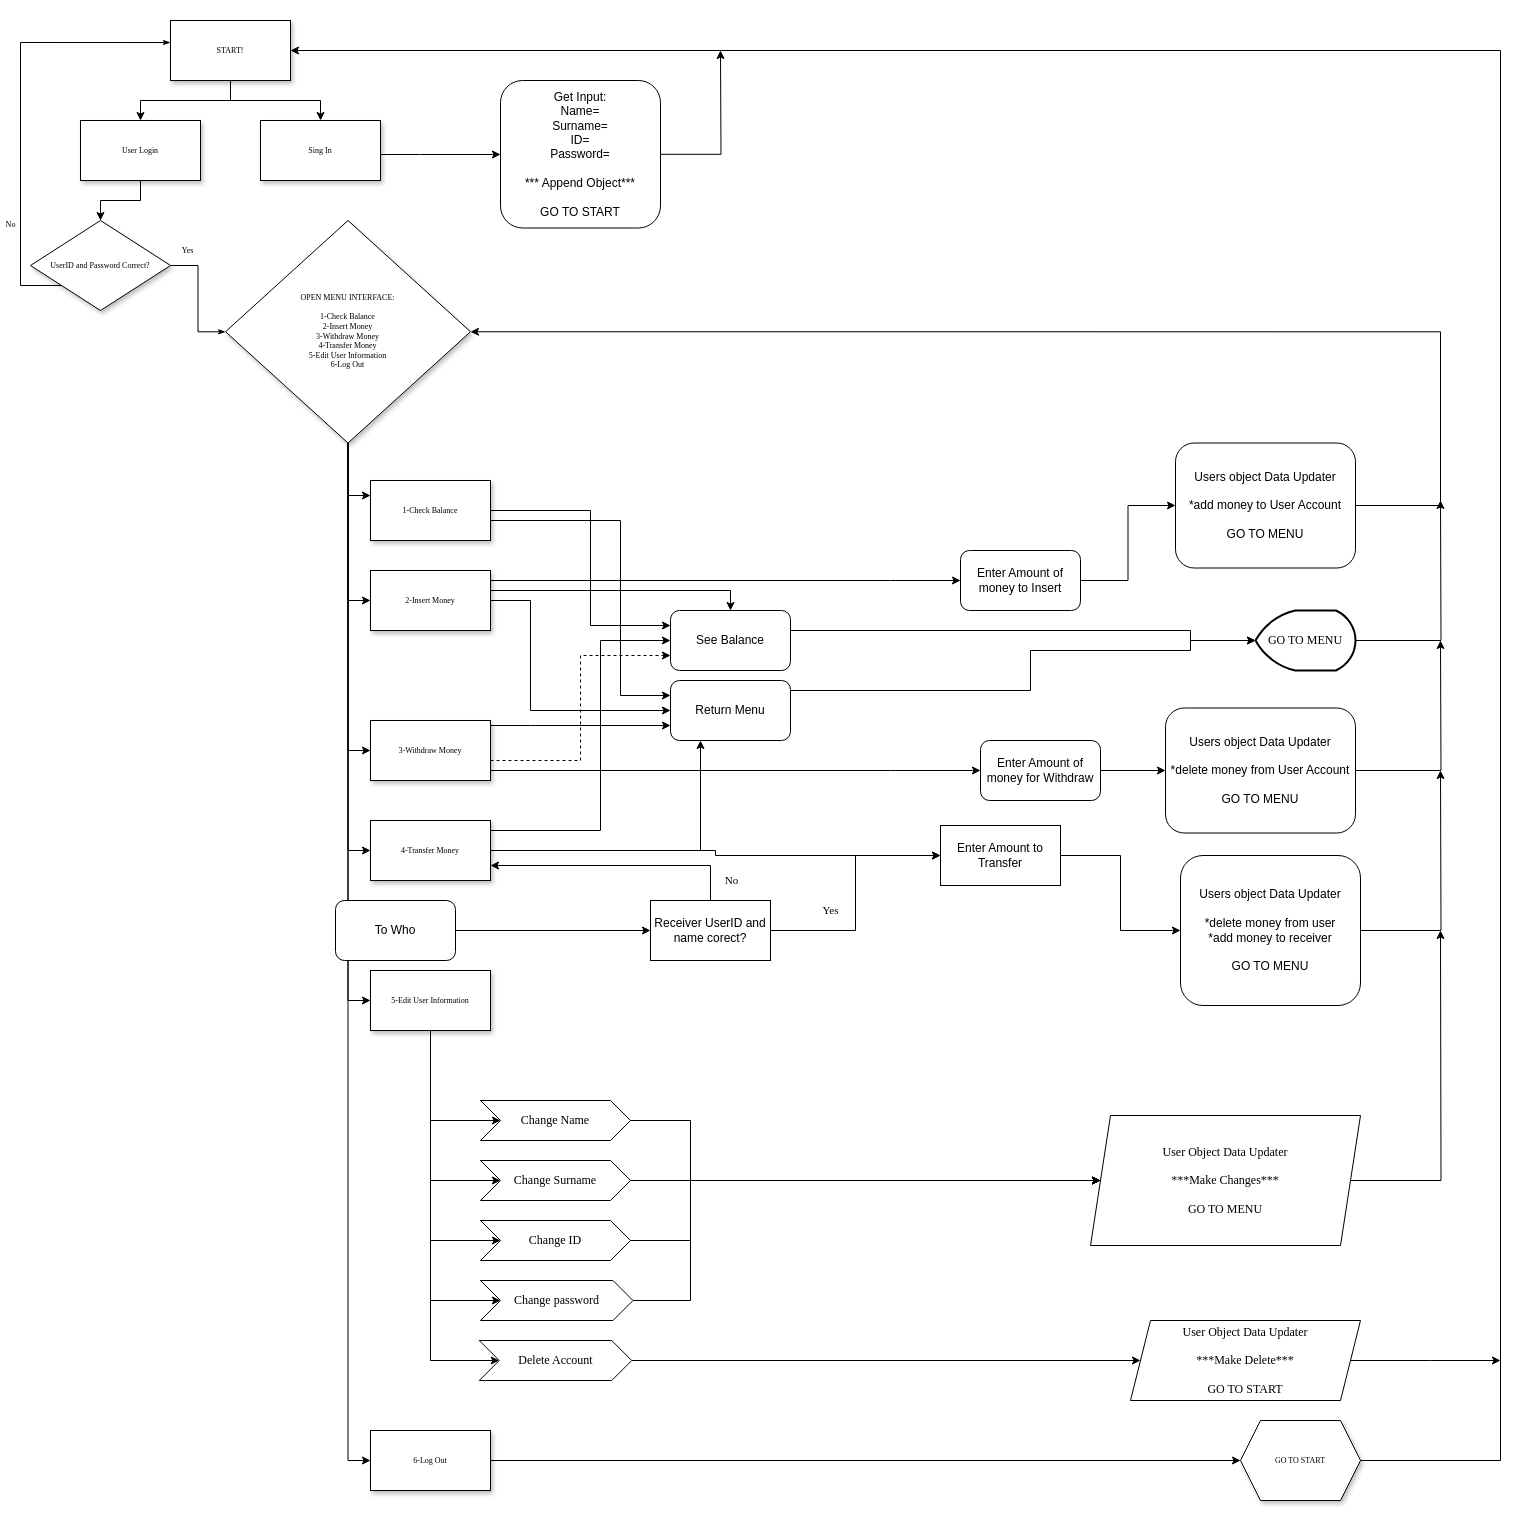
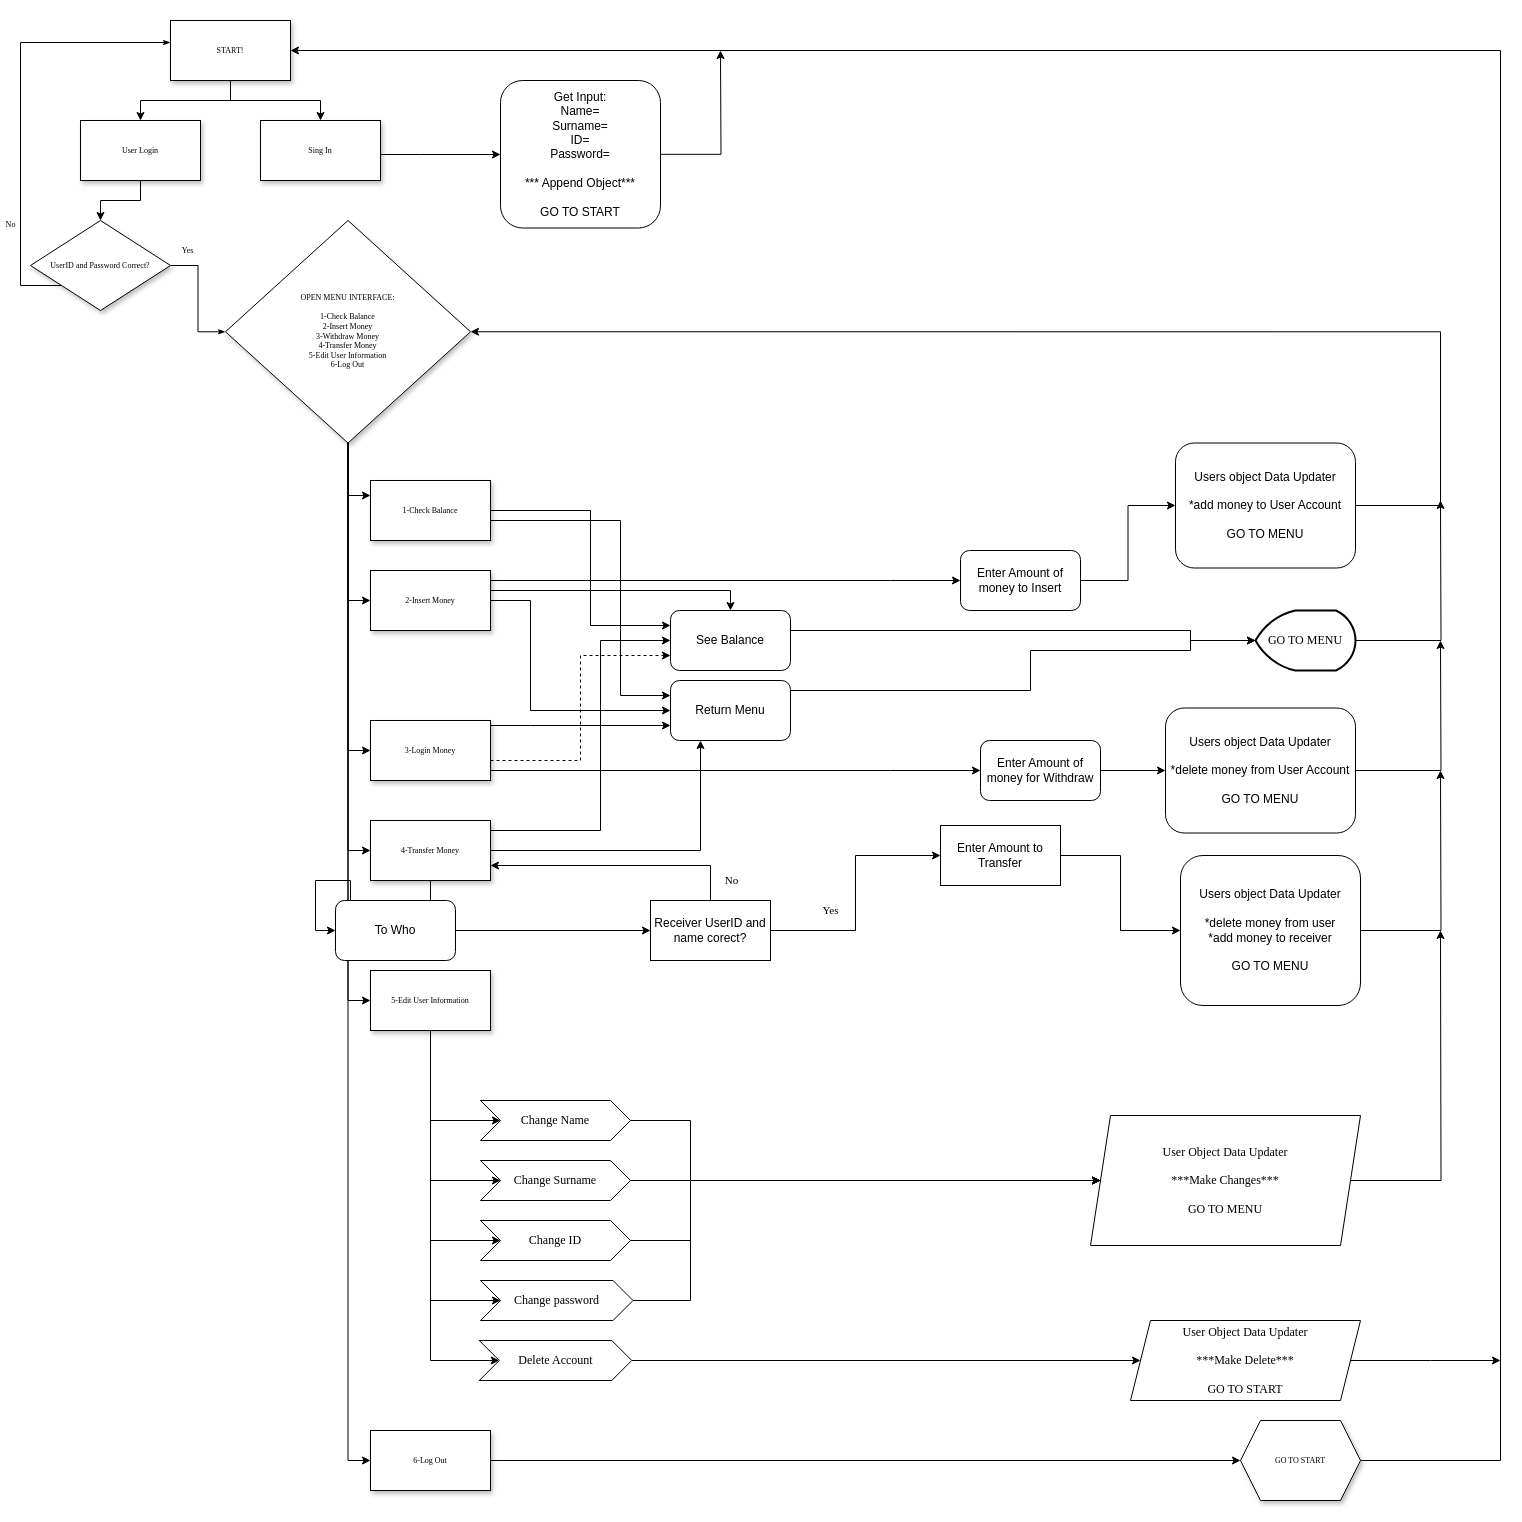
node "3-Withdraw Money": label "3-Withdraw Money" -> "3-Login Money"
edge "4-Transfer Money" -> "Enter Amount to Transfer": now "4-Transfer Money" -> "To Who"
